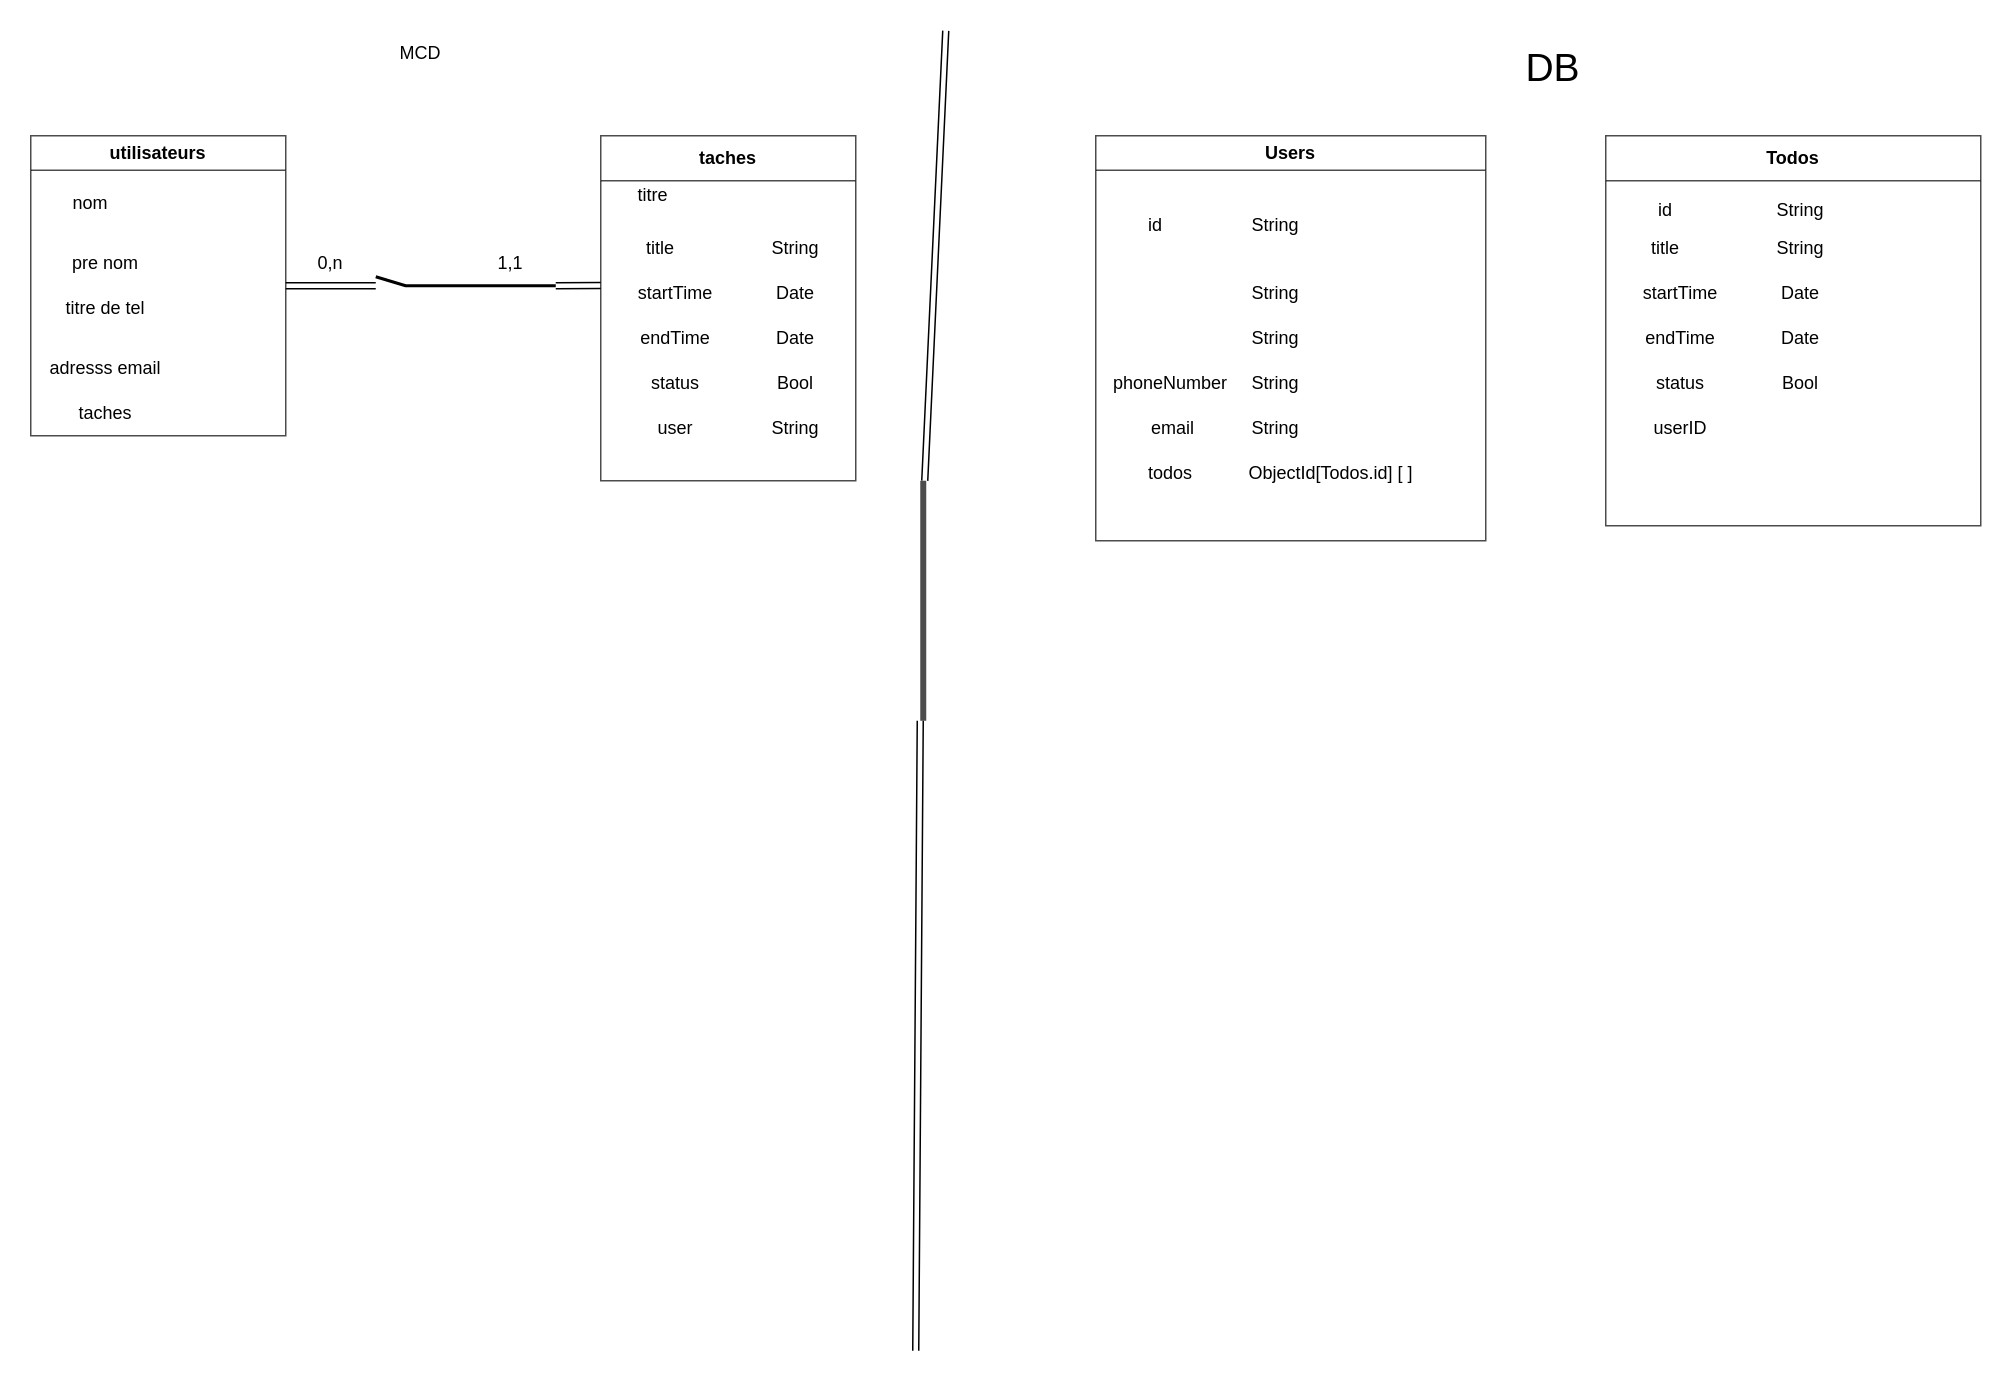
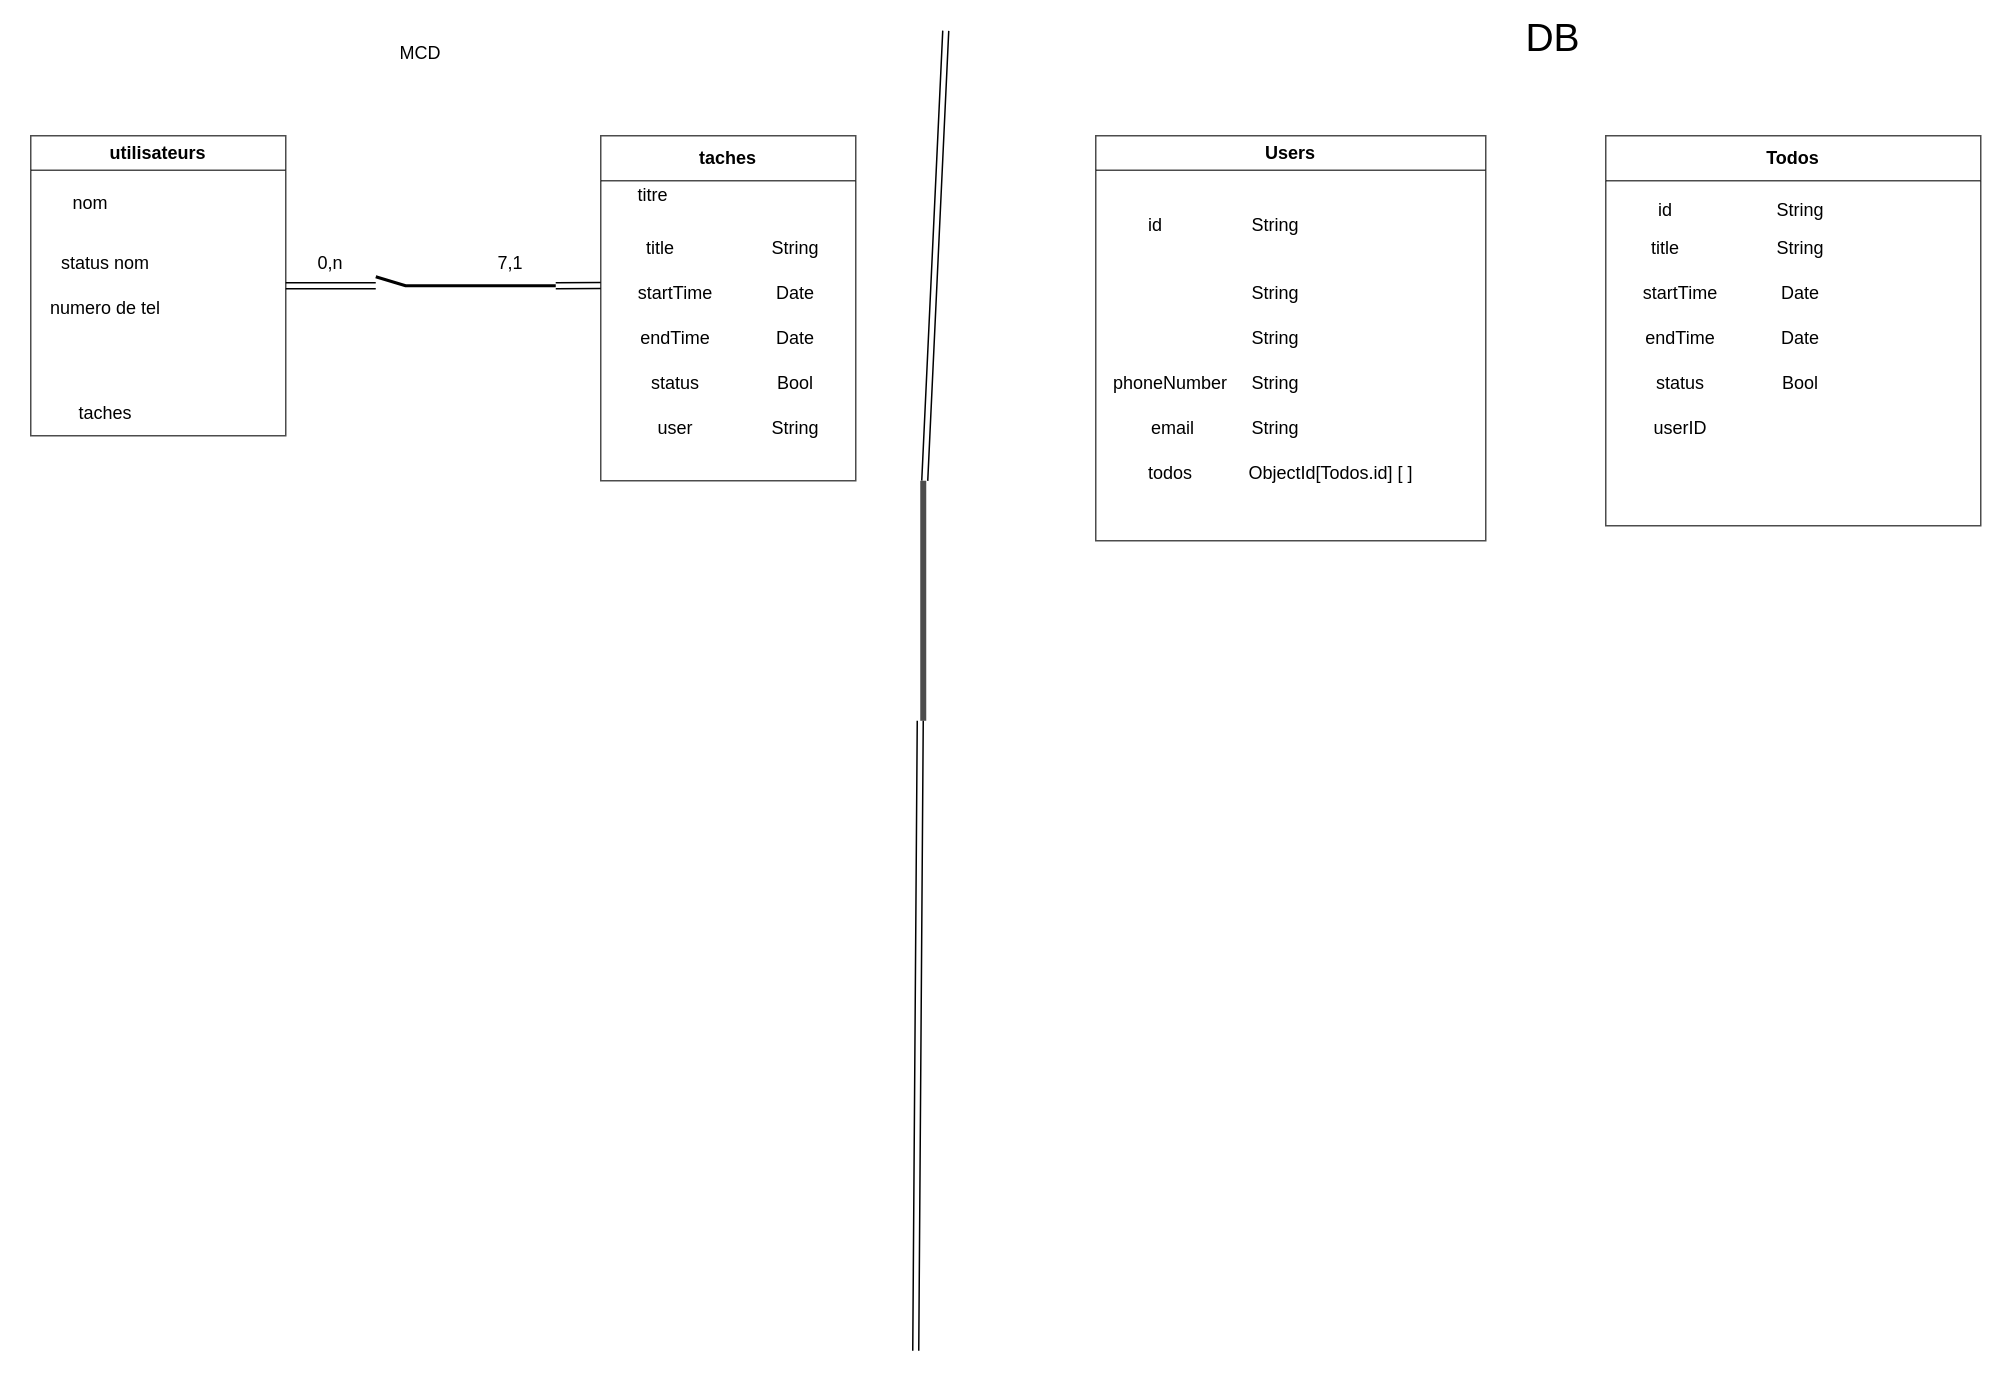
node "DB": moved (1553, 68) -> (1553, 38)
node "pre nom": label "pre nom" -> "status nom"
node "1,1": label "1,1" -> "7,1"
node "titre de tel": label "titre de tel" -> "numero de tel"
node "adresss email": removed
